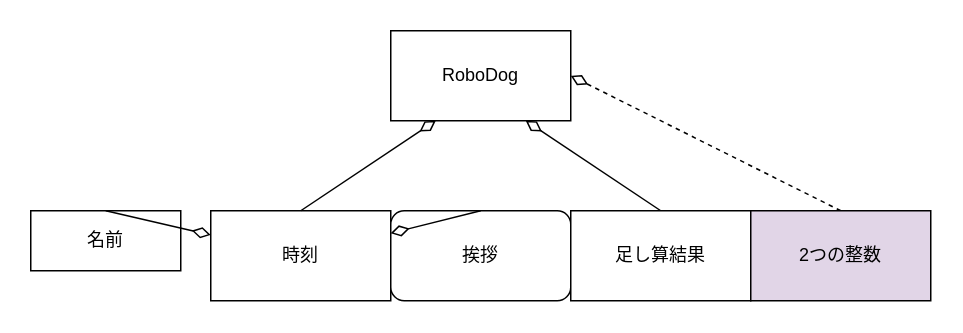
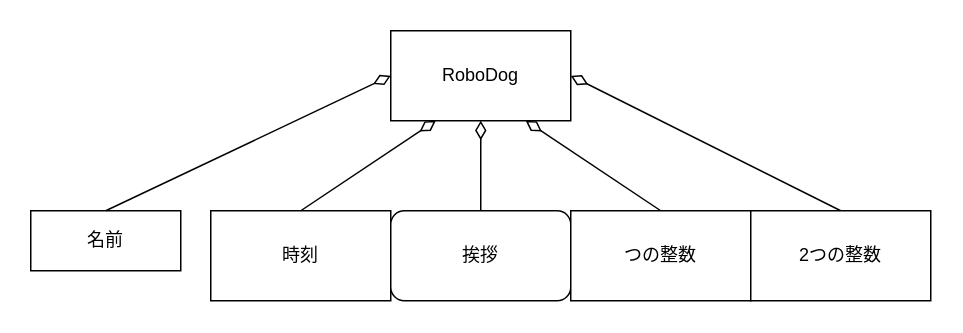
edge "2つの整数" -> "RoboDog": style dashed -> solid
edge "挨拶" -> "時刻": now "挨拶" -> "RoboDog"
edge "名前" -> "時刻": now "名前" -> "RoboDog"
node "足し算結果": label "足し算結果" -> "つの整数"
node "2つの整数": fillcolor #e1d5e7 -> #ffffff
